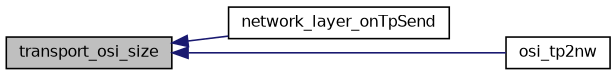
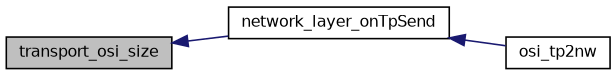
edge "osi_tp2nw" -> "transport_osi_size": now "osi_tp2nw" -> "network_layer_onTpSend"
